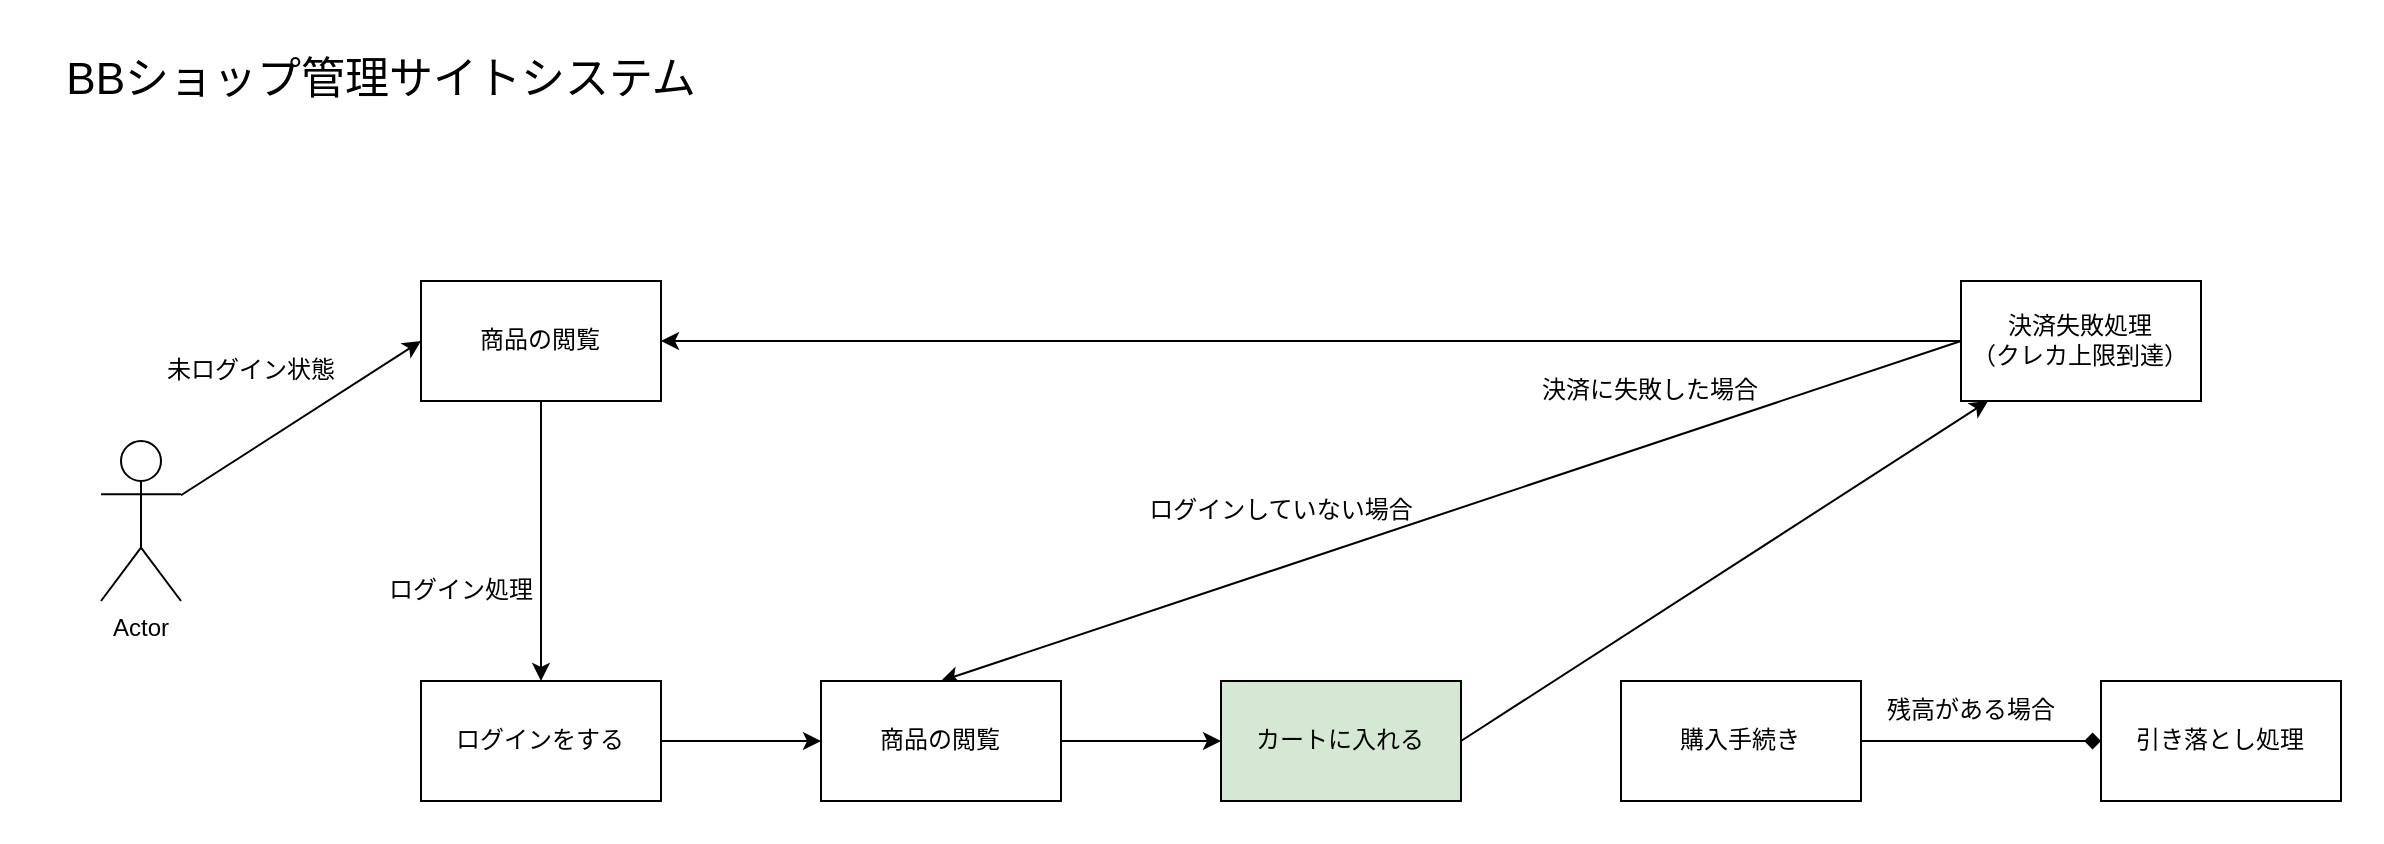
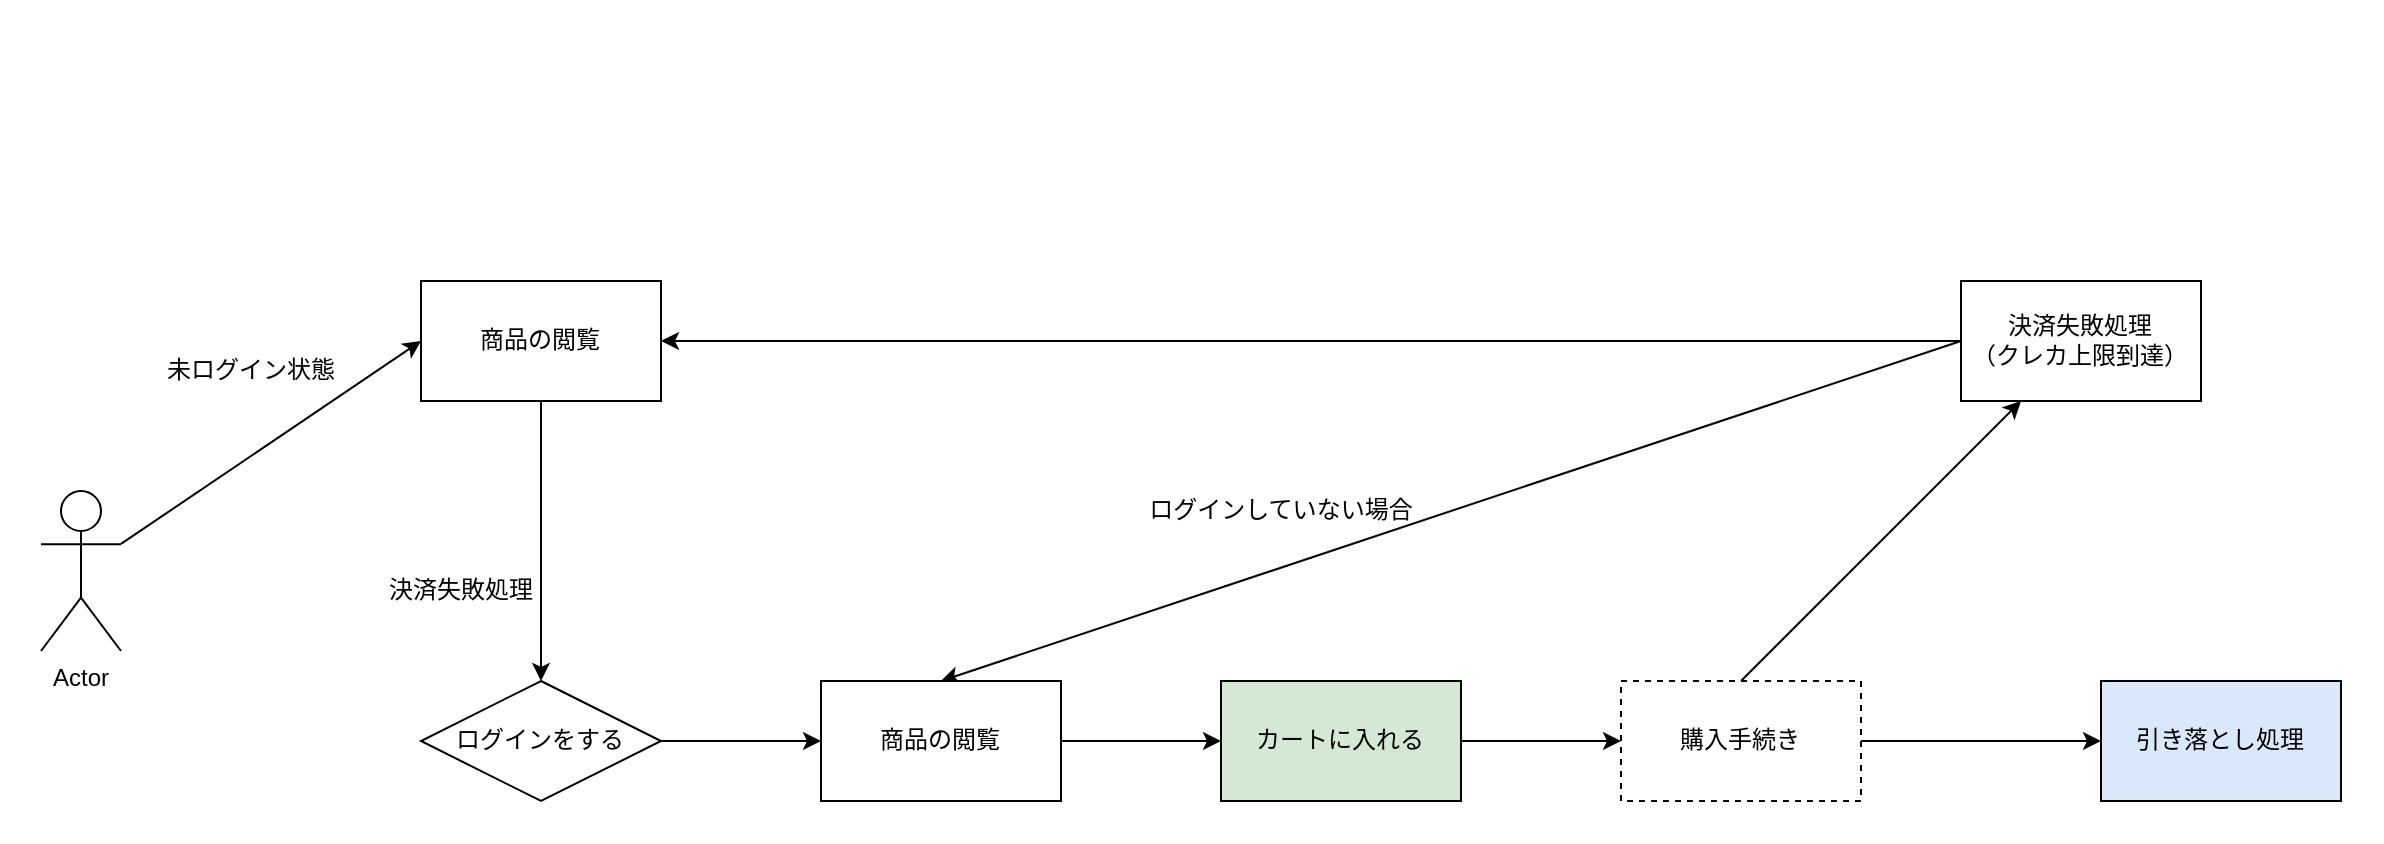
node "BBショップ管理サイトシステム": removed
node "決済に失敗した場合": removed
node "Actor": moved (141, 521) -> (81, 571)
edge "購入手続き" -> "決済失敗処理 （クレカ上限到達）": added
edge "カートに入れる" -> "決済失敗処理 （クレカ上限到達）": now "カートに入れる" -> "購入手続き"
node "ログイン処理": label "ログイン処理" -> "決済失敗処理"
node "残高がある場合": removed
node "ログインをする": shape rectangle -> diamond
node "購入手続き": style solid -> dashed
edge "購入手続き" -> "引き落とし処理": arrowhead diamond -> classic
node "引き落とし処理": fillcolor #ffffff -> #dae8fc
